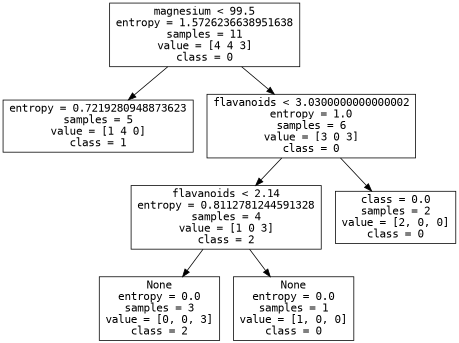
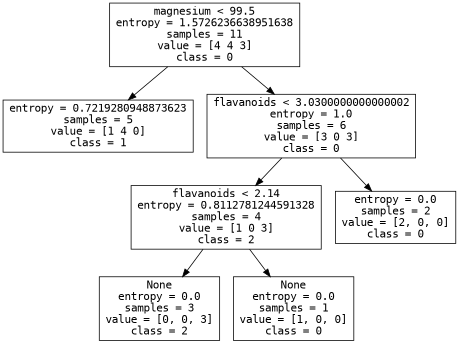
node "class = 0.0 samples = 2 value = [2, 0, 0] class = 0": label "class = 0.0 samples = 2 value = [2, 0, 0] class = 0" -> "entropy = 0.0 samples = 2 value = [2, 0, 0] class = 0"
